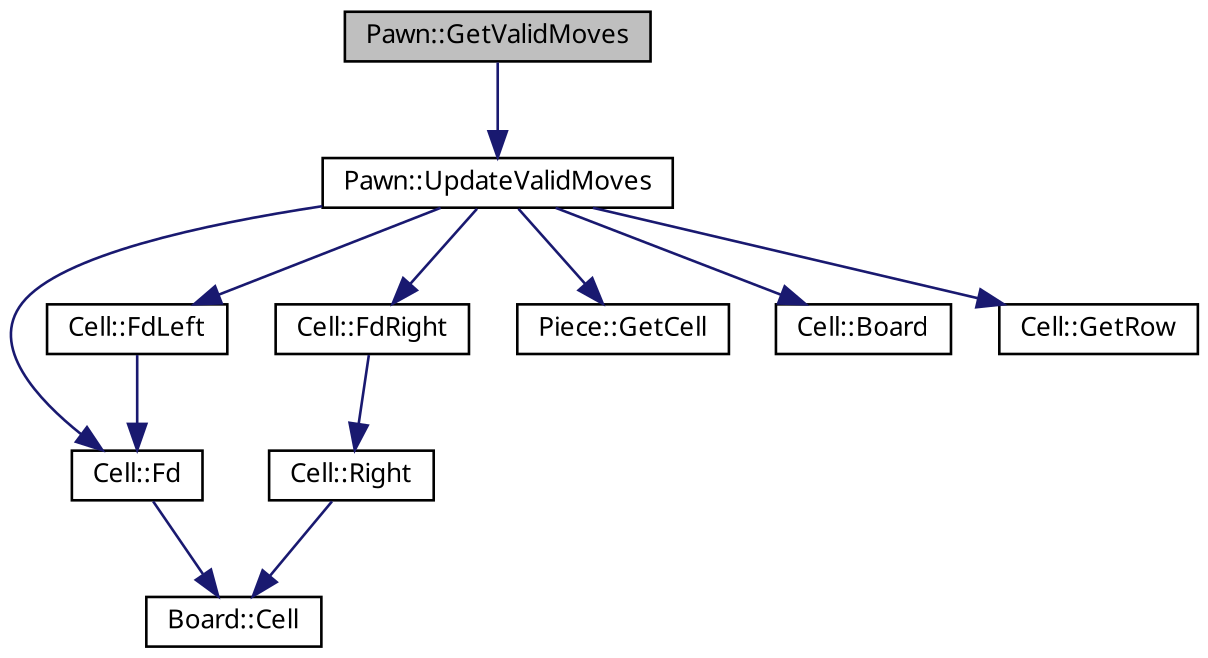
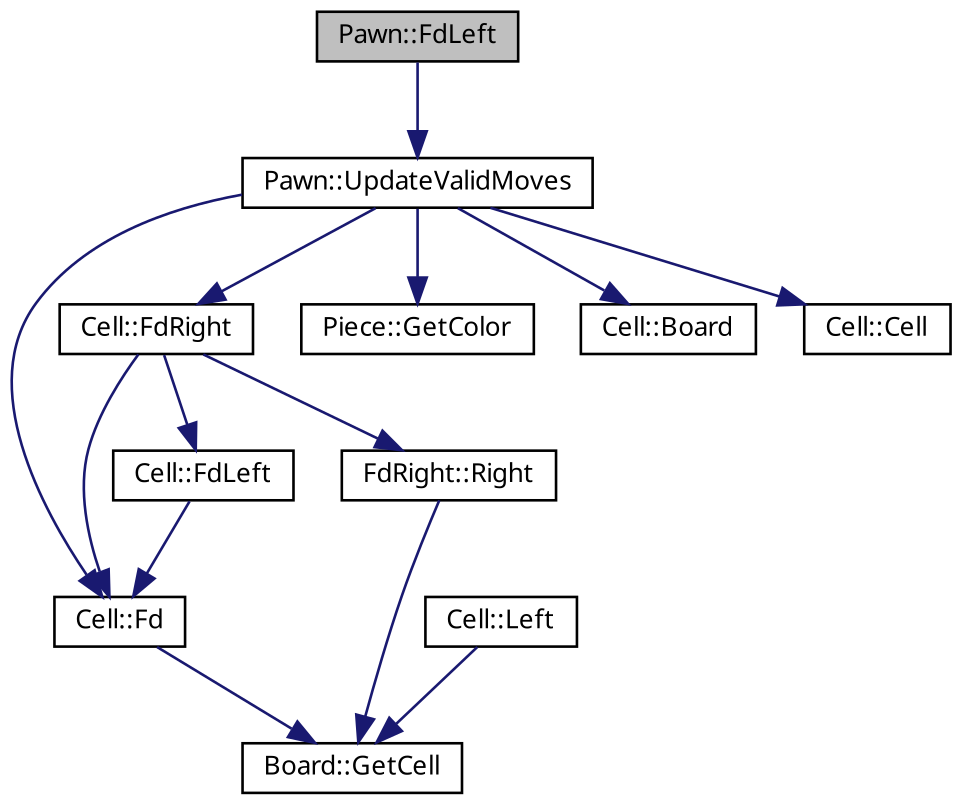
node "Pawn::GetValidMoves": label "Pawn::GetValidMoves" -> "Pawn::FdLeft"
edge "Pawn::UpdateValidMoves" -> "Cell::FdLeft": now "Cell::FdRight" -> "Cell::FdLeft"
node "Piece::GetCell": label "Piece::GetCell" -> "Piece::GetColor"
node "Cell::GetRow": label "Cell::GetRow" -> "Cell::Cell"
edge "Cell::FdRight" -> "Cell::Fd": added
node "Cell::Right": label "Cell::Right" -> "FdRight::Right"
node "Board::Cell": label "Board::Cell" -> "Board::GetCell"
node "Cell::Left": added
